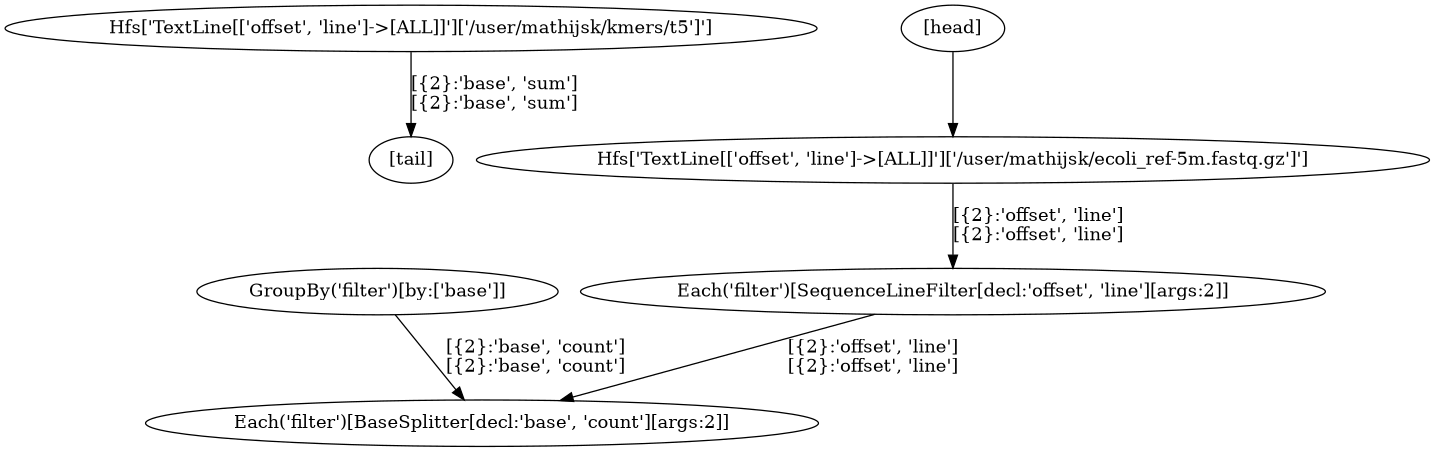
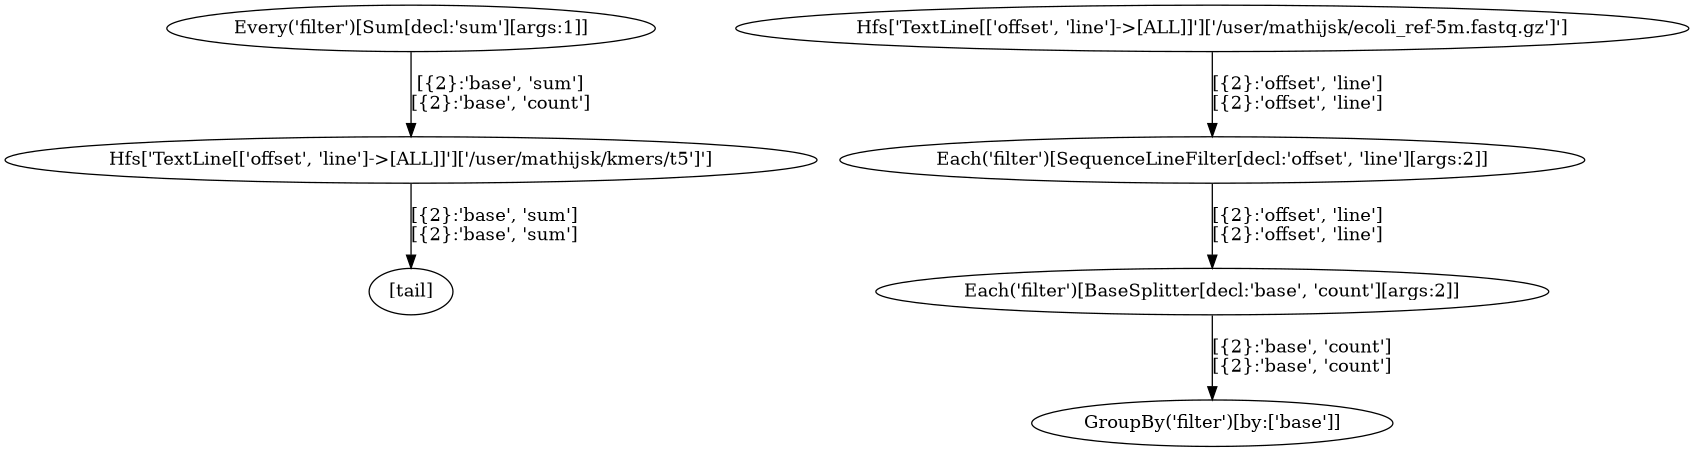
node "Every('filter')[Sum[decl:'sum'][args:1]]": added
node "[head]": removed
edge "GroupBy('filter')[by:['base']]" -> "Each('filter')[BaseSplitter[decl:'base', 'count'][args:2]]": reversed
